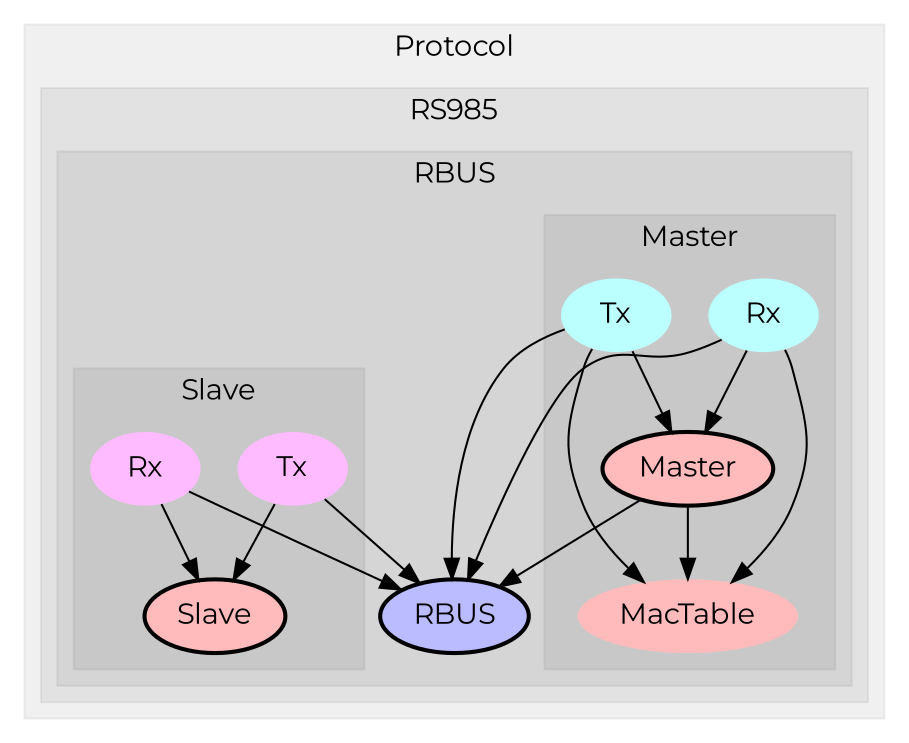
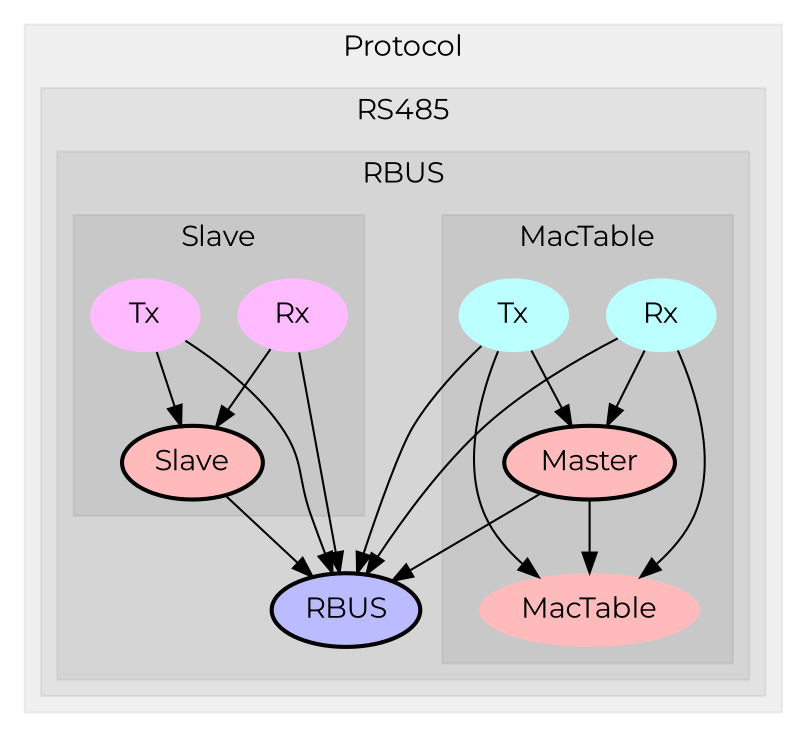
cluster "RS985": label "RS985" -> "RS485"
cluster "Master": label "Master" -> "MacTable"
edge "Slave" -> "RBUS": added
